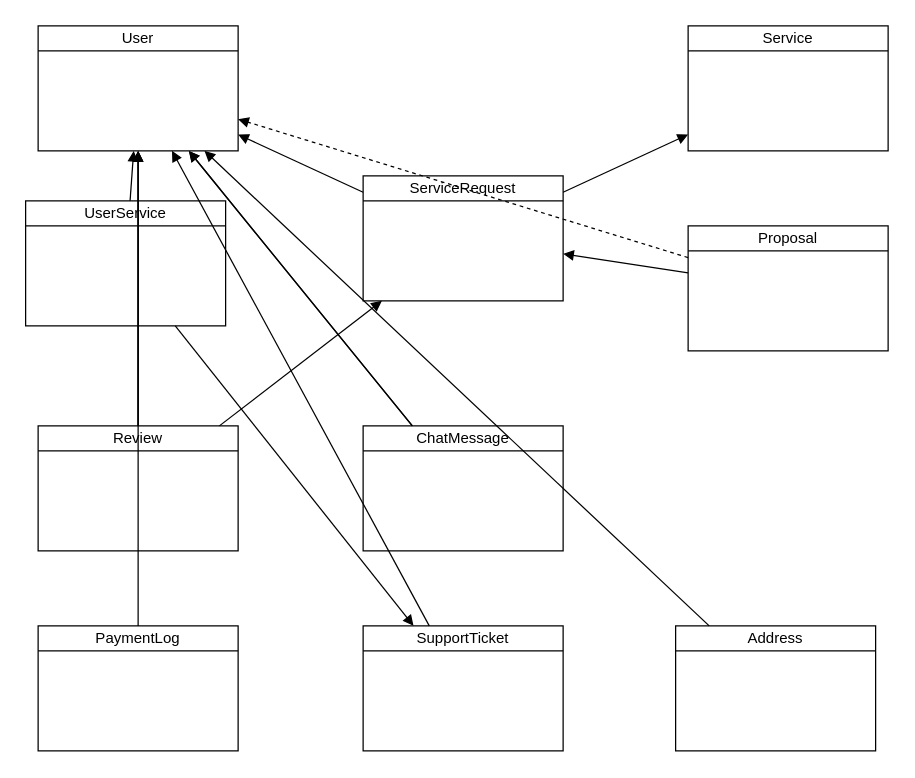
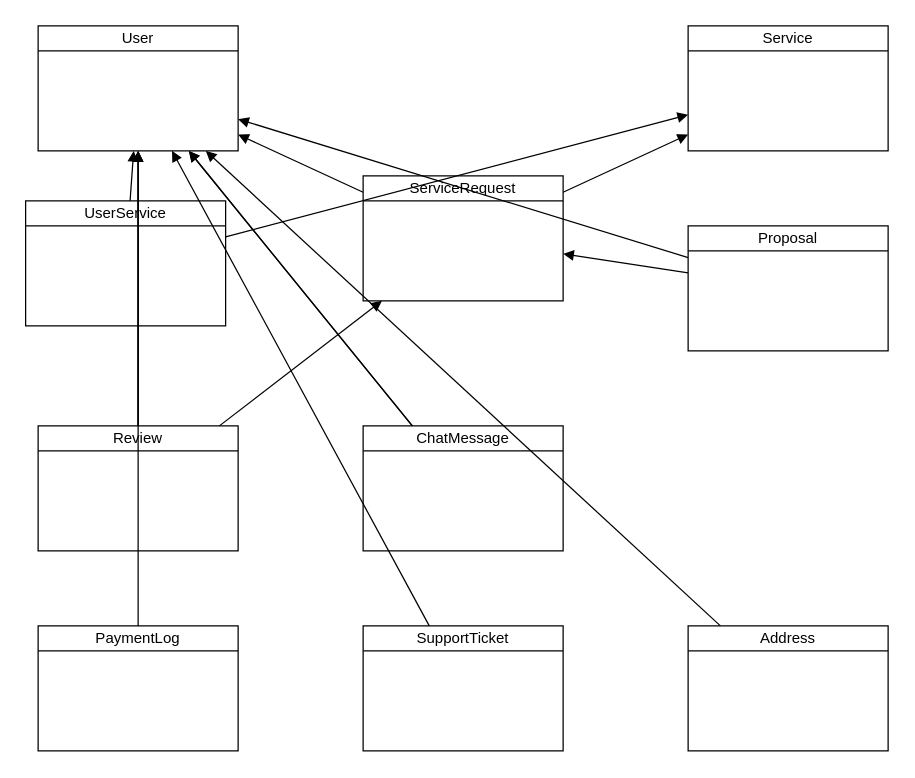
edge "Proposal" -> "User": style dashed -> solid
edge "UserService" -> "SupportTicket": now "UserService" -> "Service"
node "Address": moved (776, 688) -> (788, 688)
